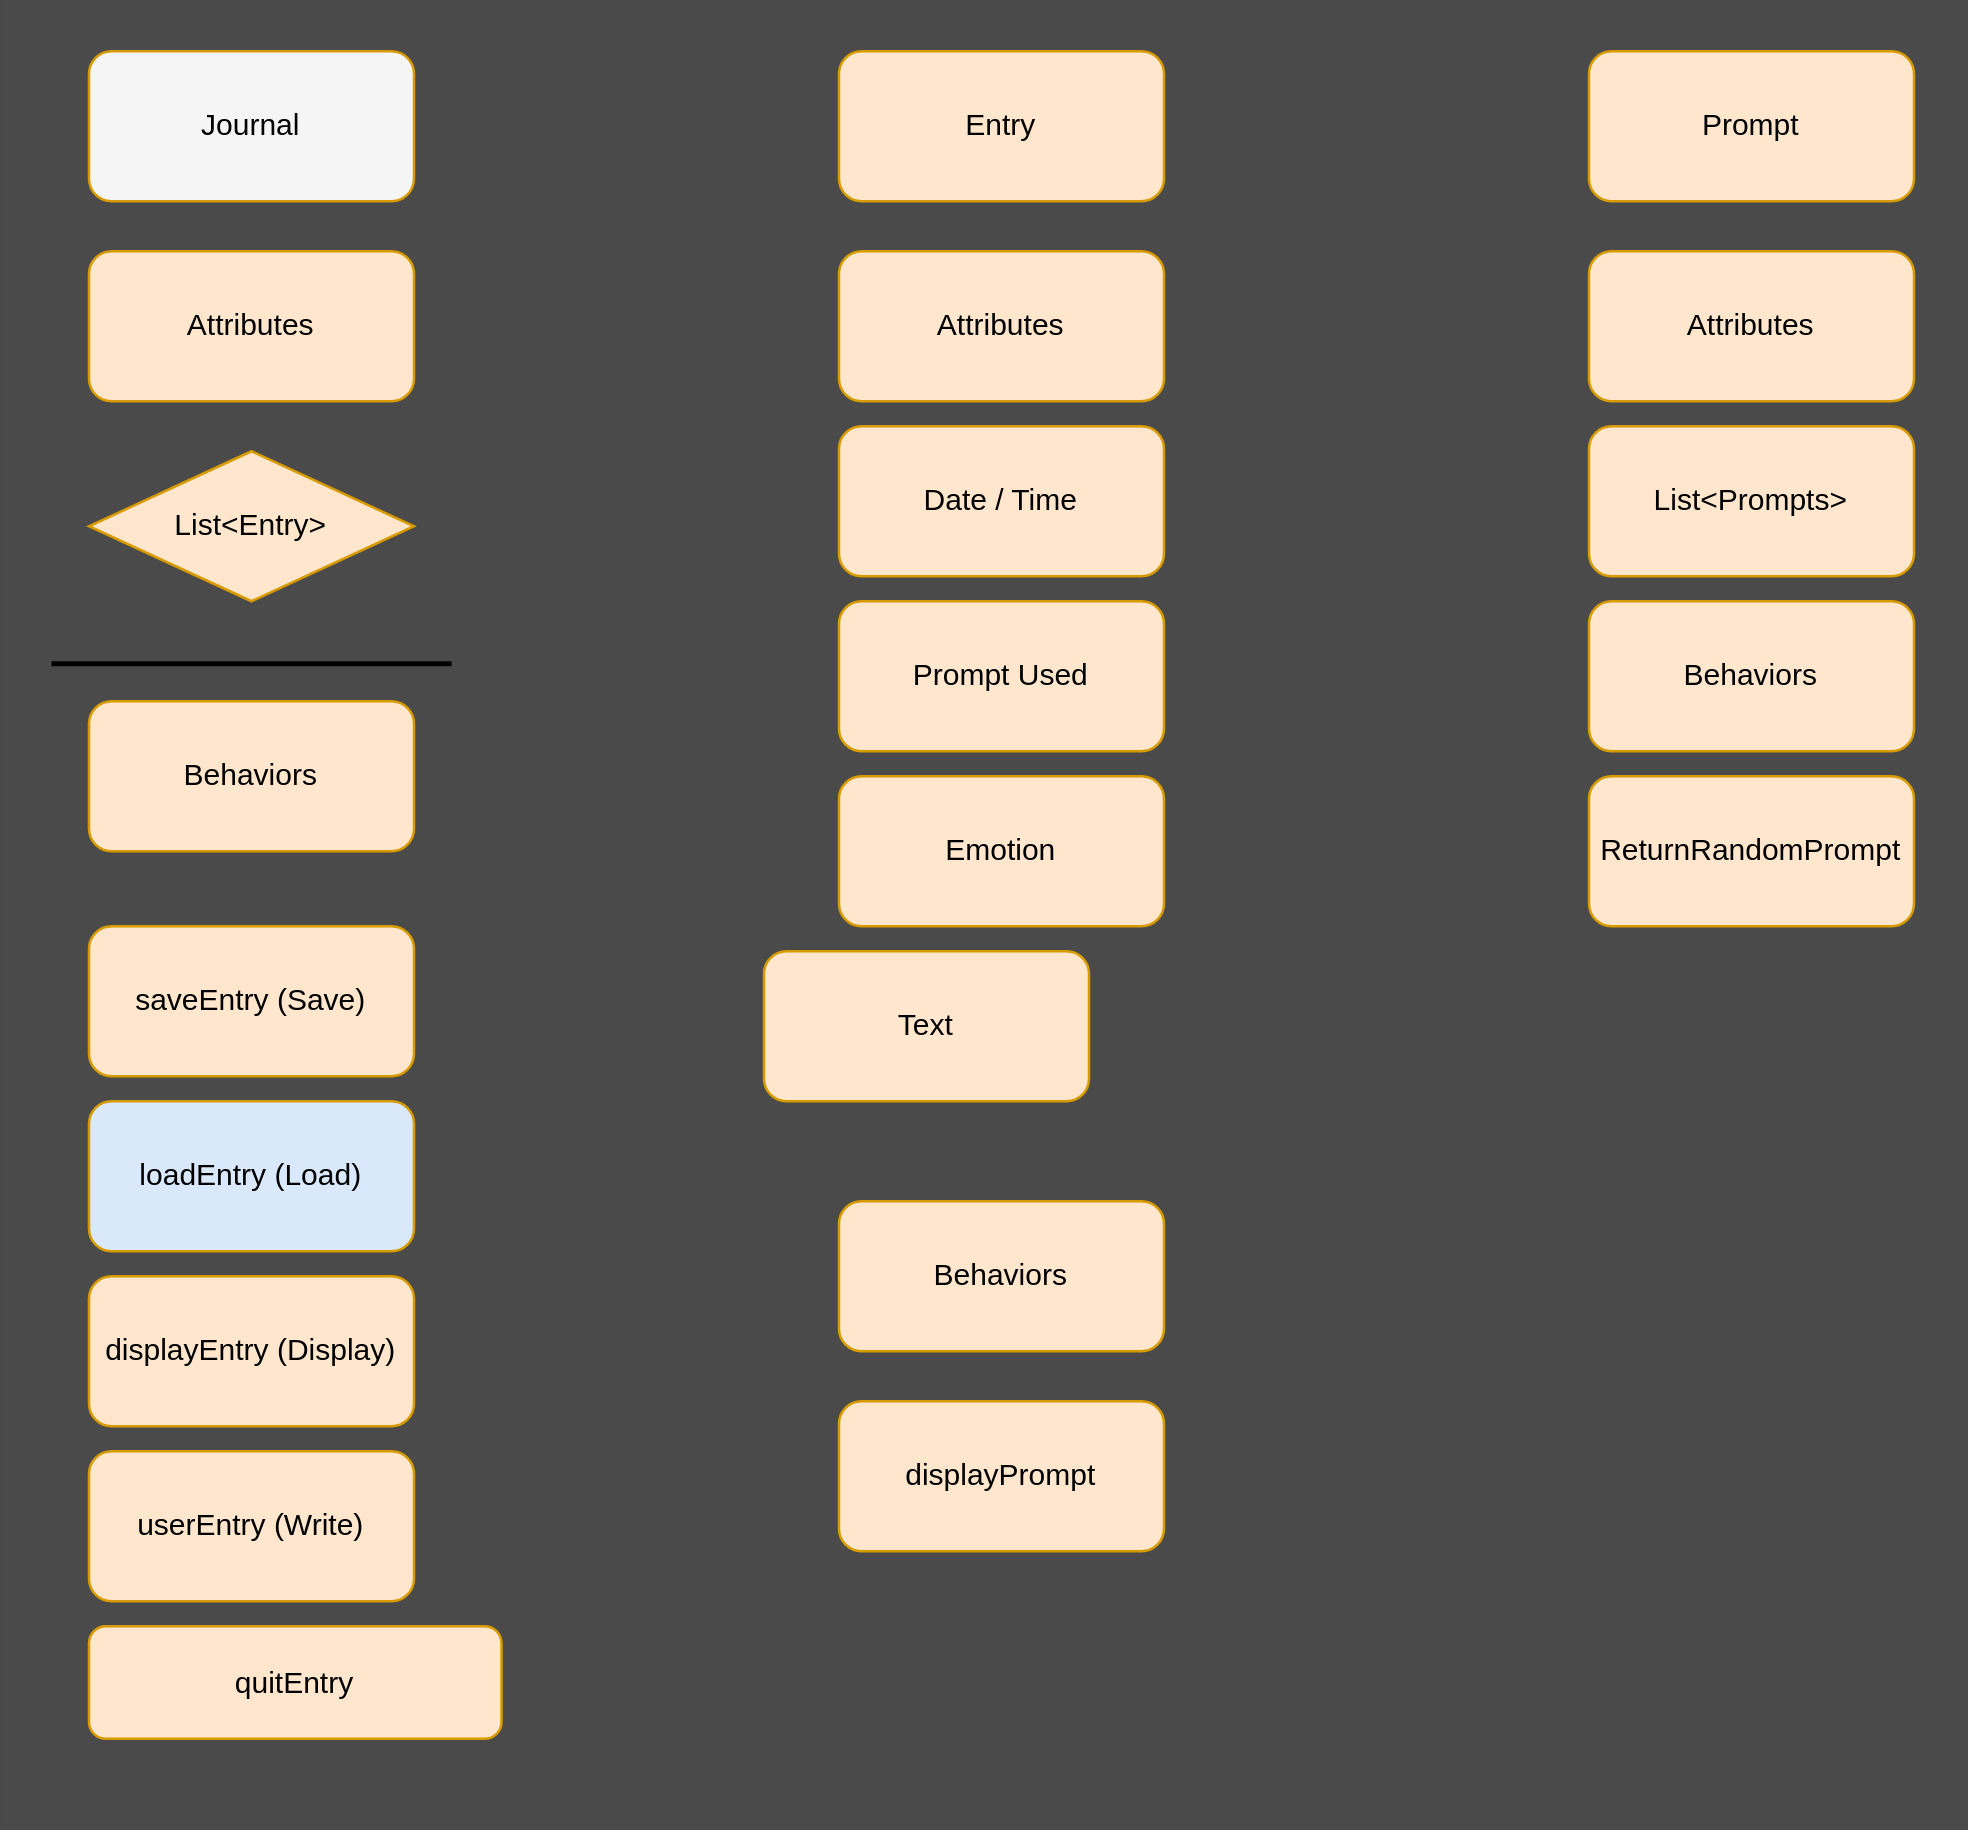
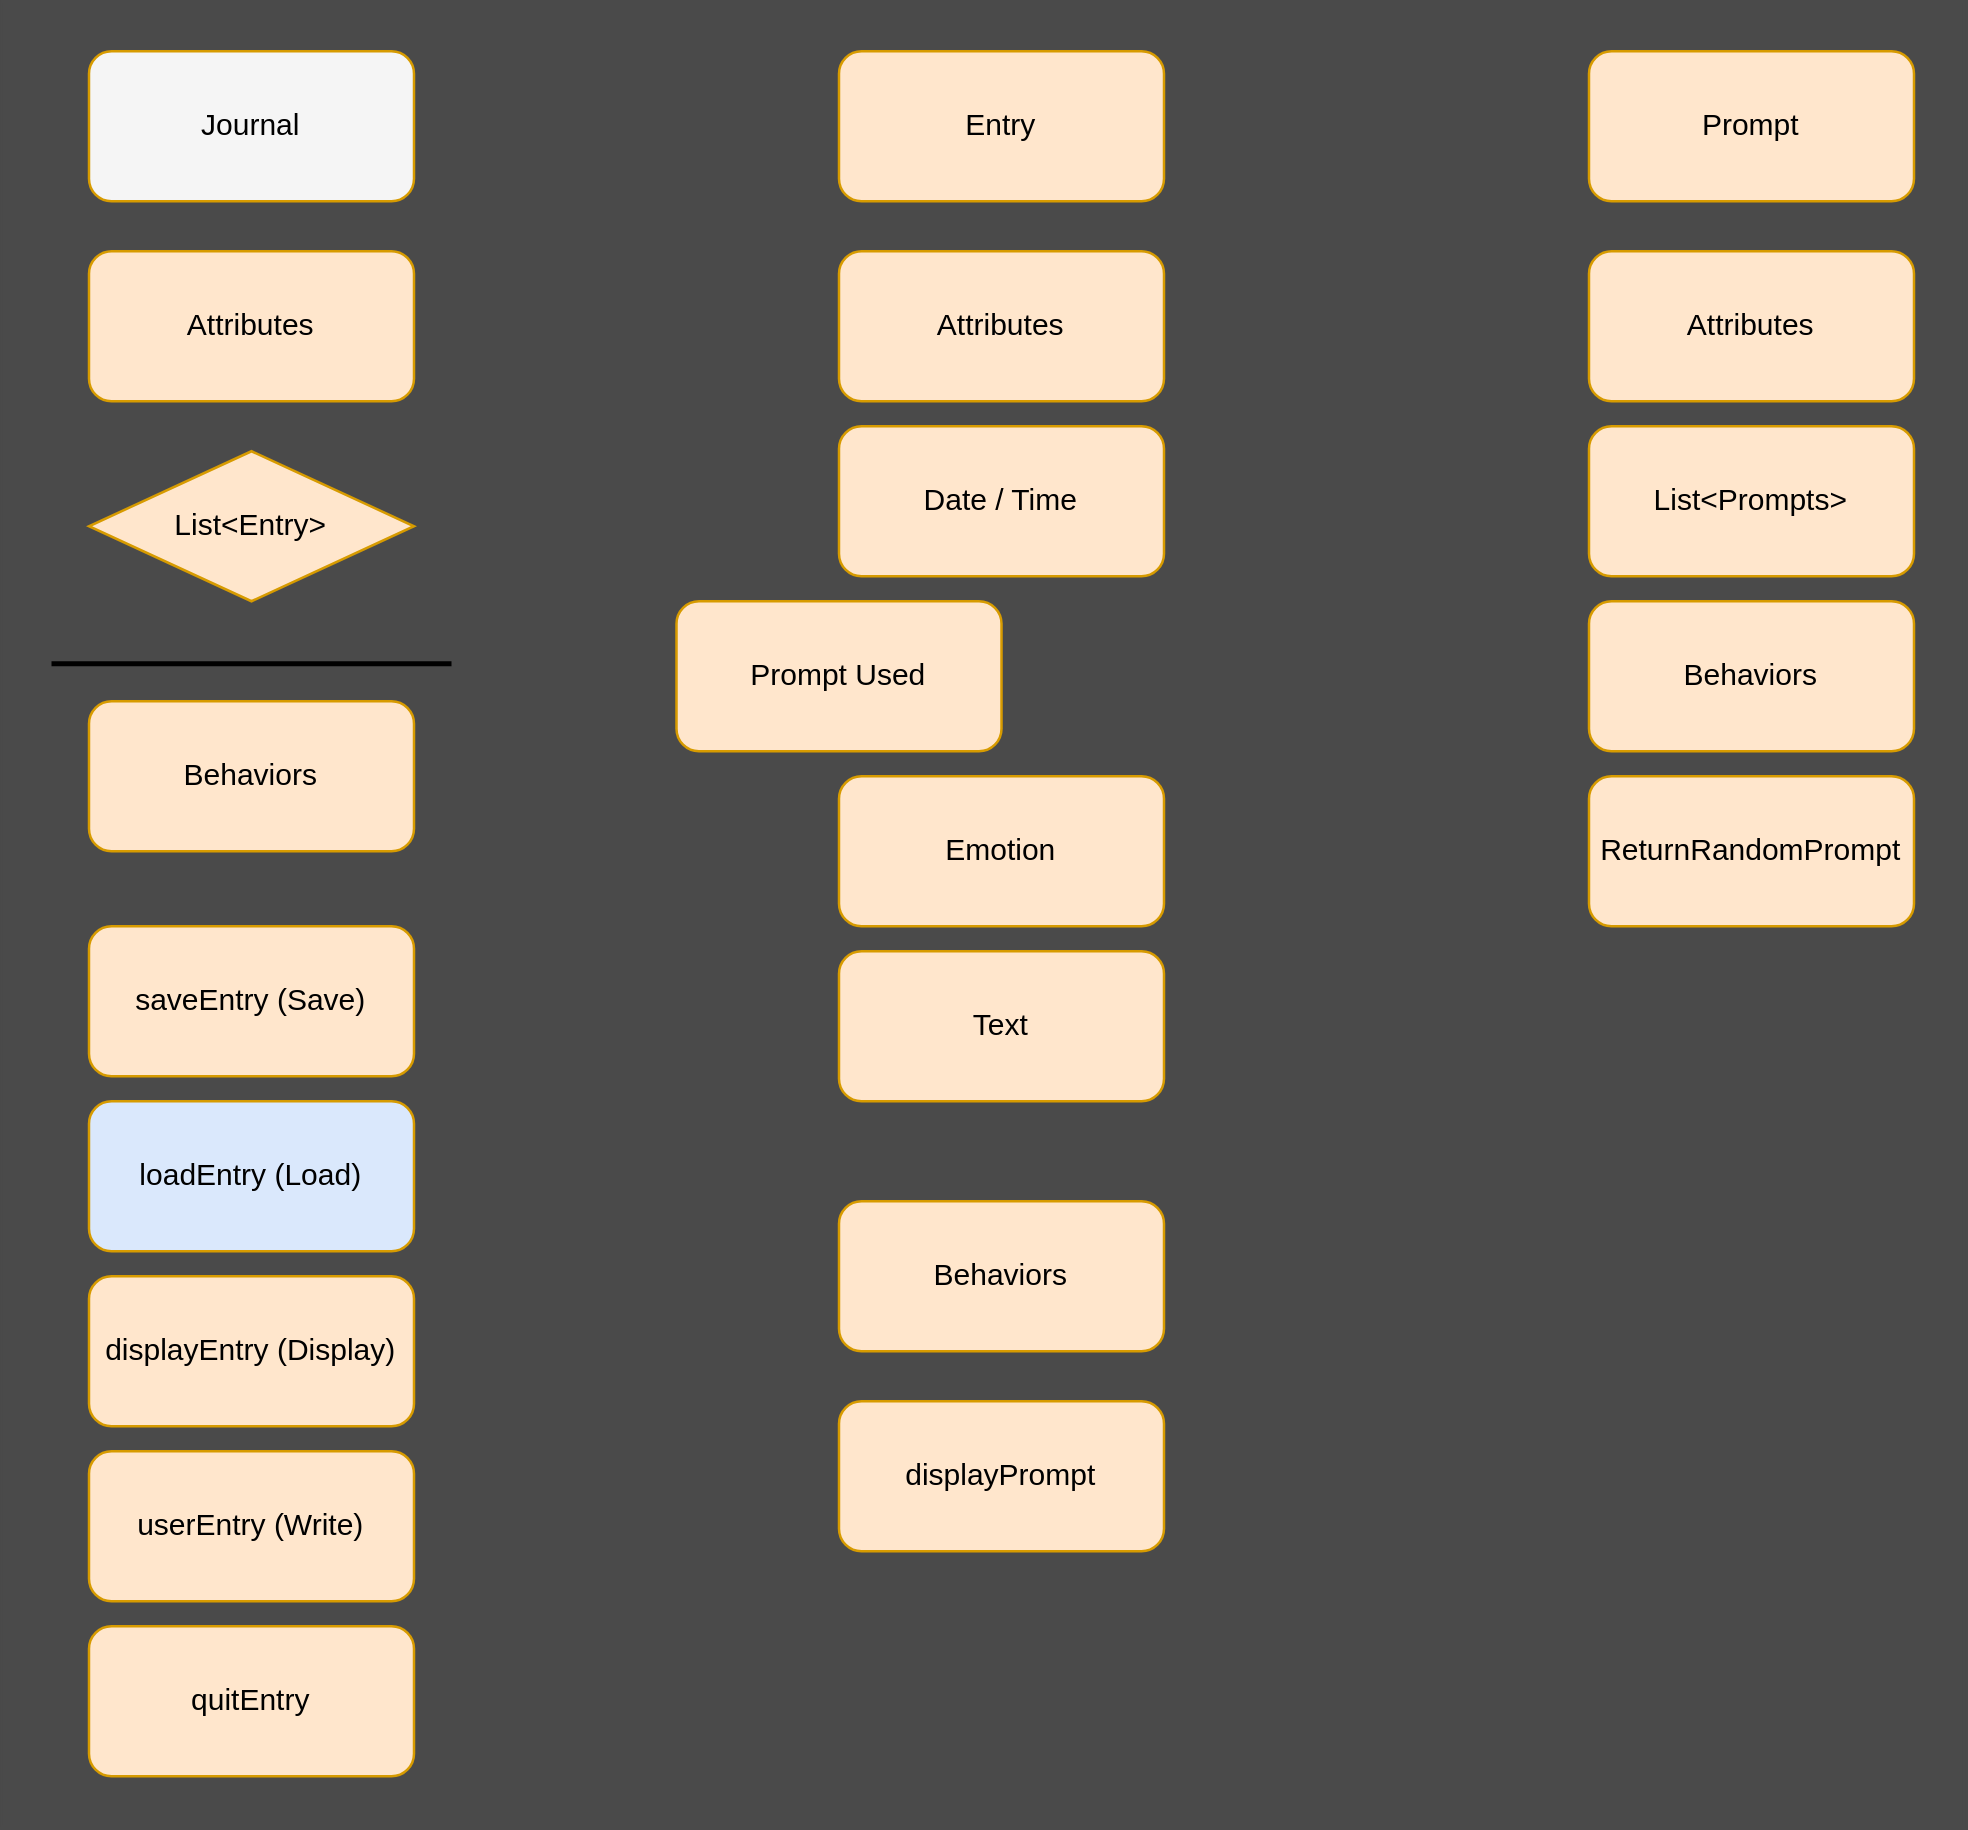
node "Prompt Used": moved (1001, 676) -> (839, 676)
node "Text": moved (926, 1026) -> (1001, 1026)
node "quitEntry": size 413x113 -> 325x150
